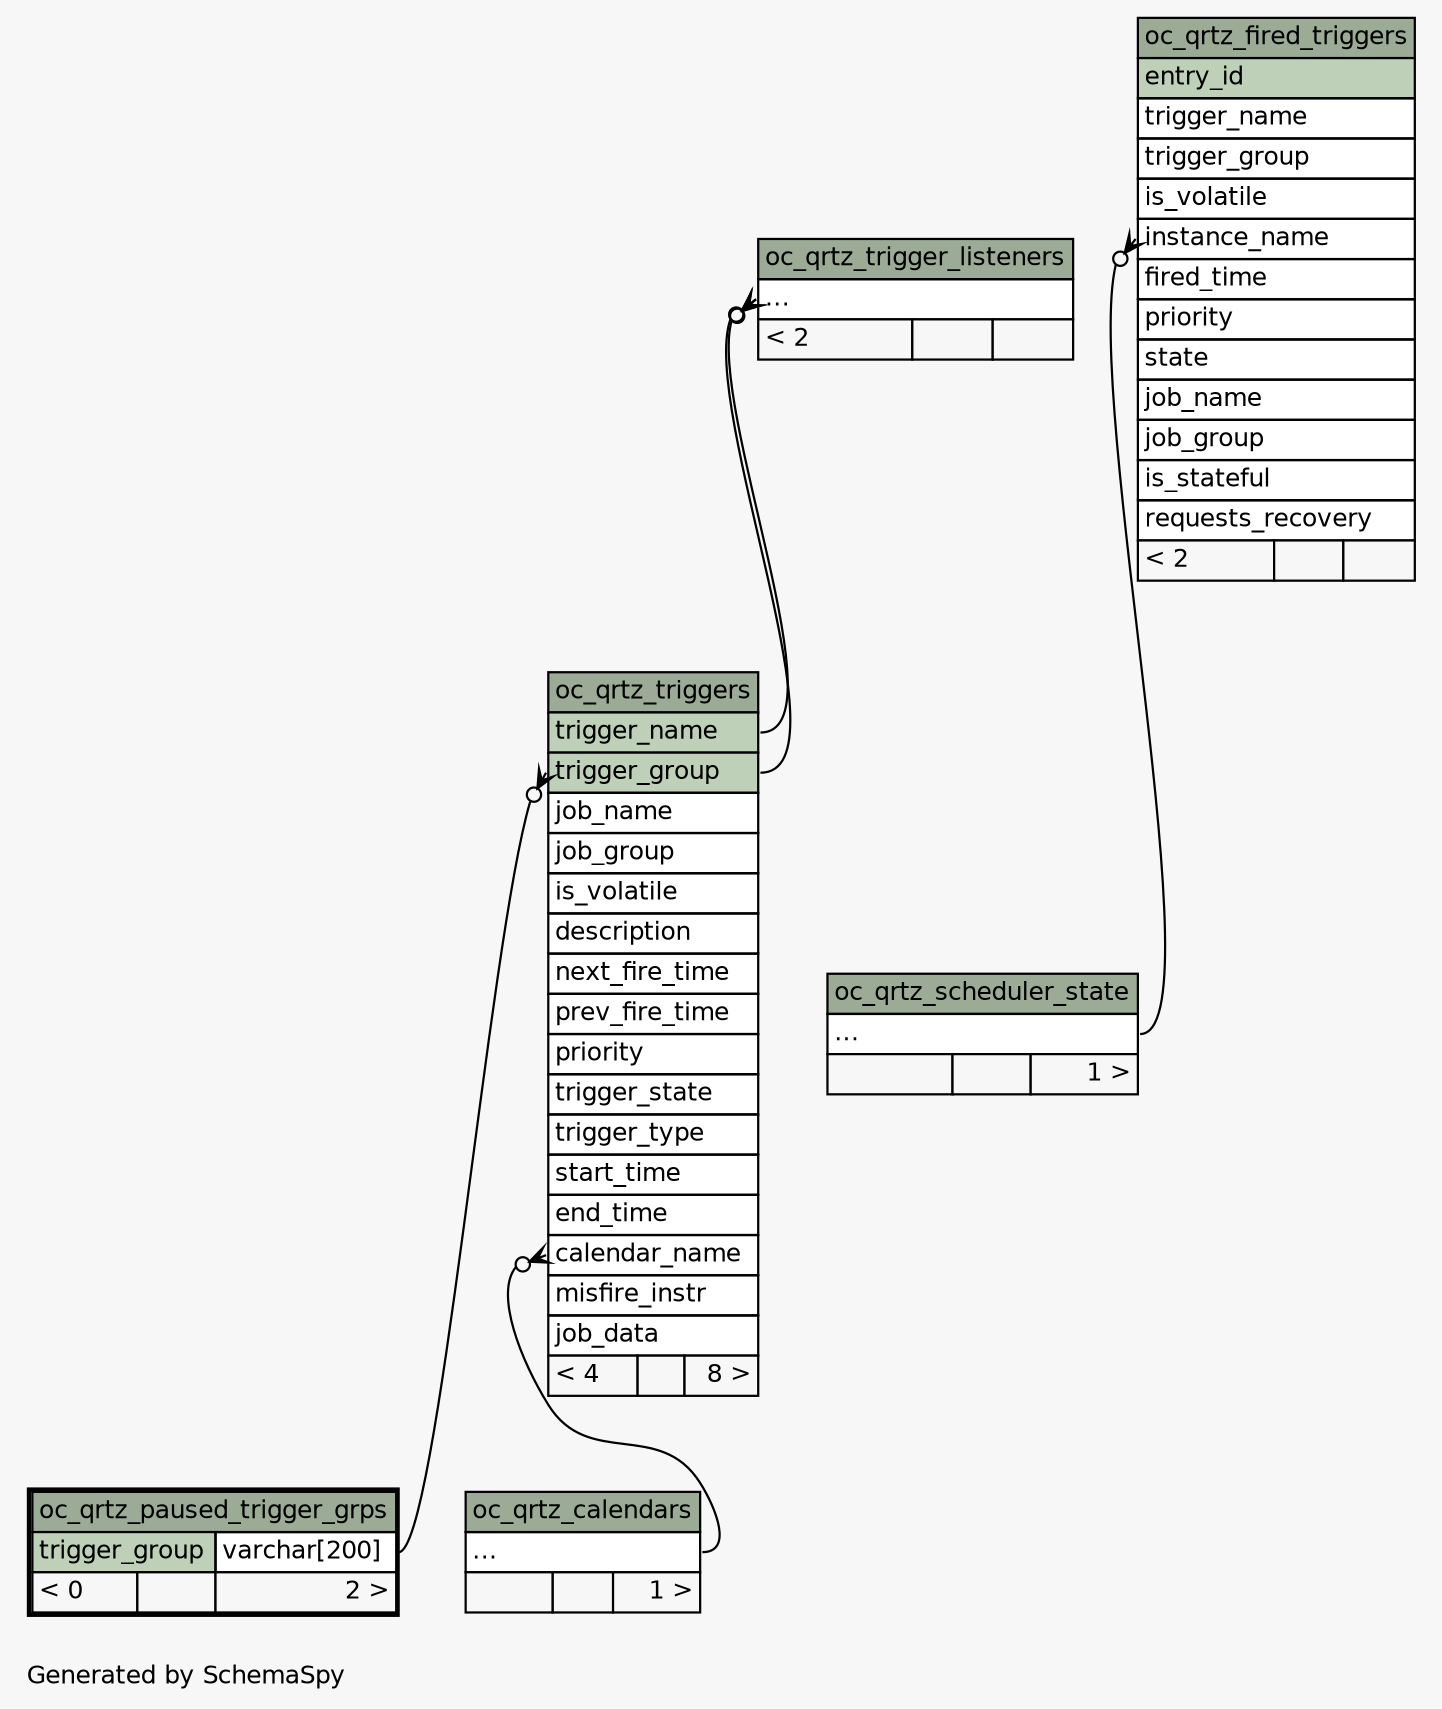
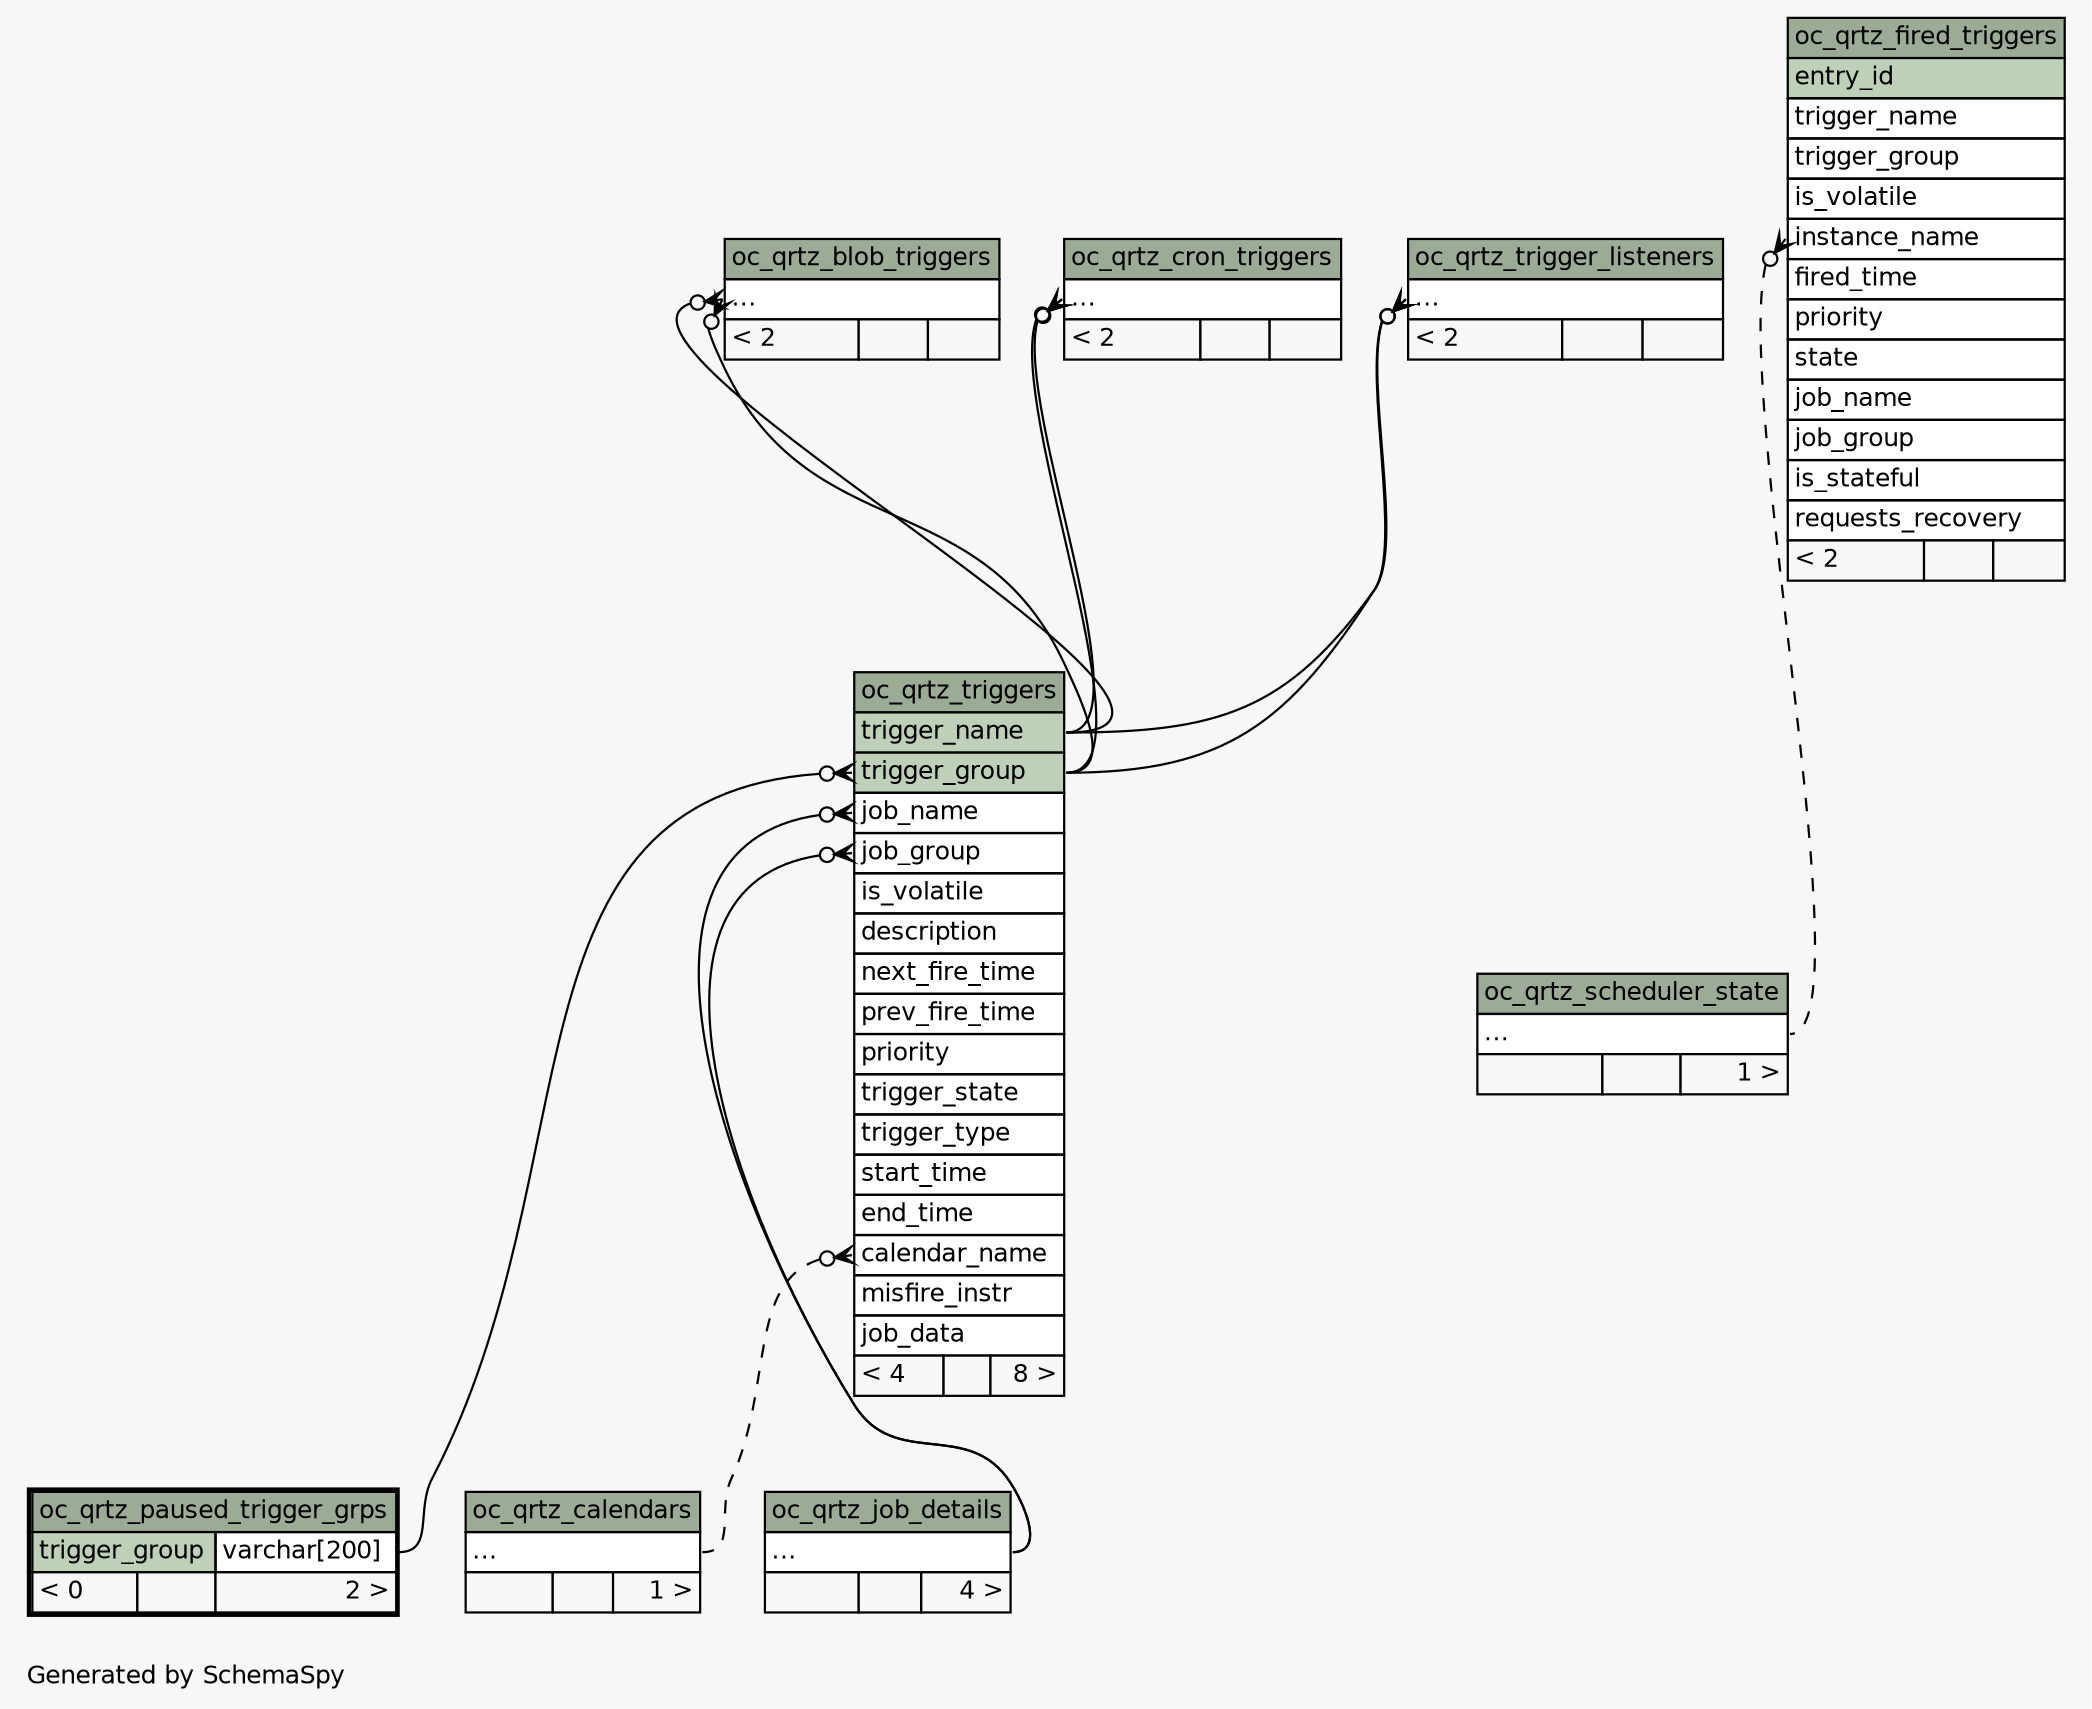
node "oc_qrtz_blob_triggers": added
node "oc_qrtz_cron_triggers": added
edge "oc_qrtz_scheduler_state" -> "oc_qrtz_fired_triggers": style solid -> dashed
edge "oc_qrtz_calendars" -> "oc_qrtz_triggers": style solid -> dashed
node "oc_qrtz_job_details": added
